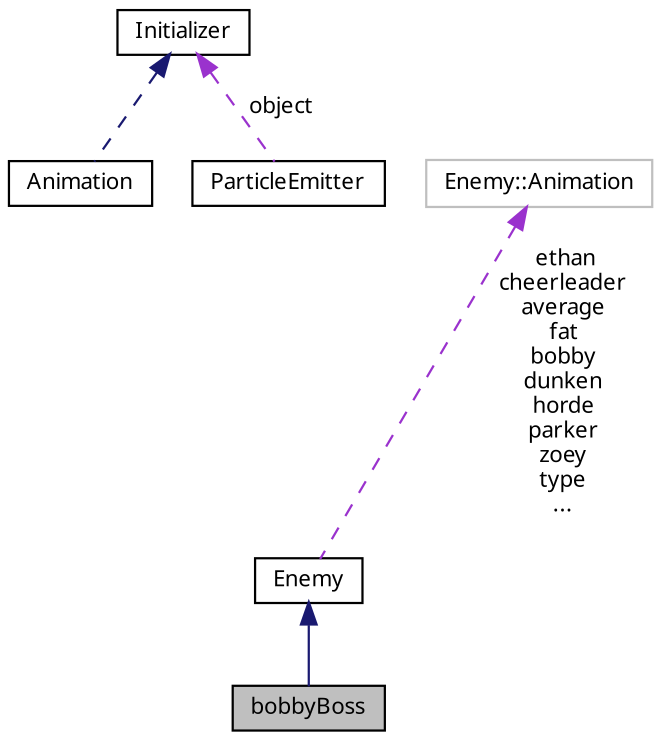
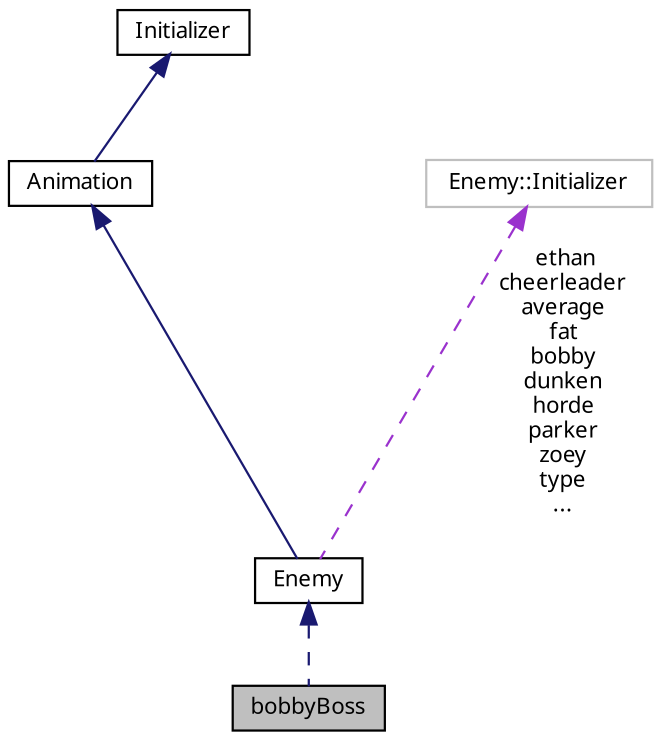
edge "Animation" -> "Initializer": style dashed -> solid
node "ParticleEmitter": removed
node "Enemy::Animation": label "Enemy::Animation" -> "Enemy::Initializer"
edge "Enemy" -> "Animation": added
edge "bobbyBoss" -> "Enemy": style solid -> dashed
